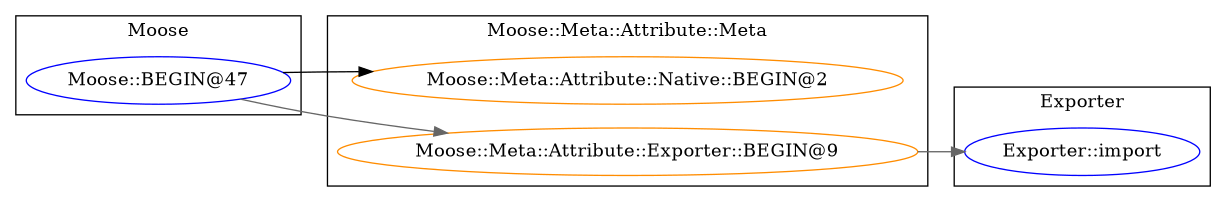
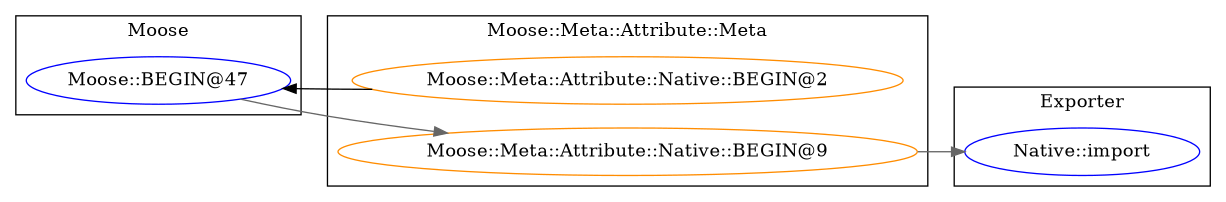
edge "Moose::BEGIN@47" -> "Moose::Meta::Attribute::Native::BEGIN@2": reversed
node "Moose::Meta::Attribute::Exporter::BEGIN@9": label "Moose::Meta::Attribute::Exporter::BEGIN@9" -> "Moose::Meta::Attribute::Native::BEGIN@9"
node "Exporter::import": label "Exporter::import" -> "Native::import"
